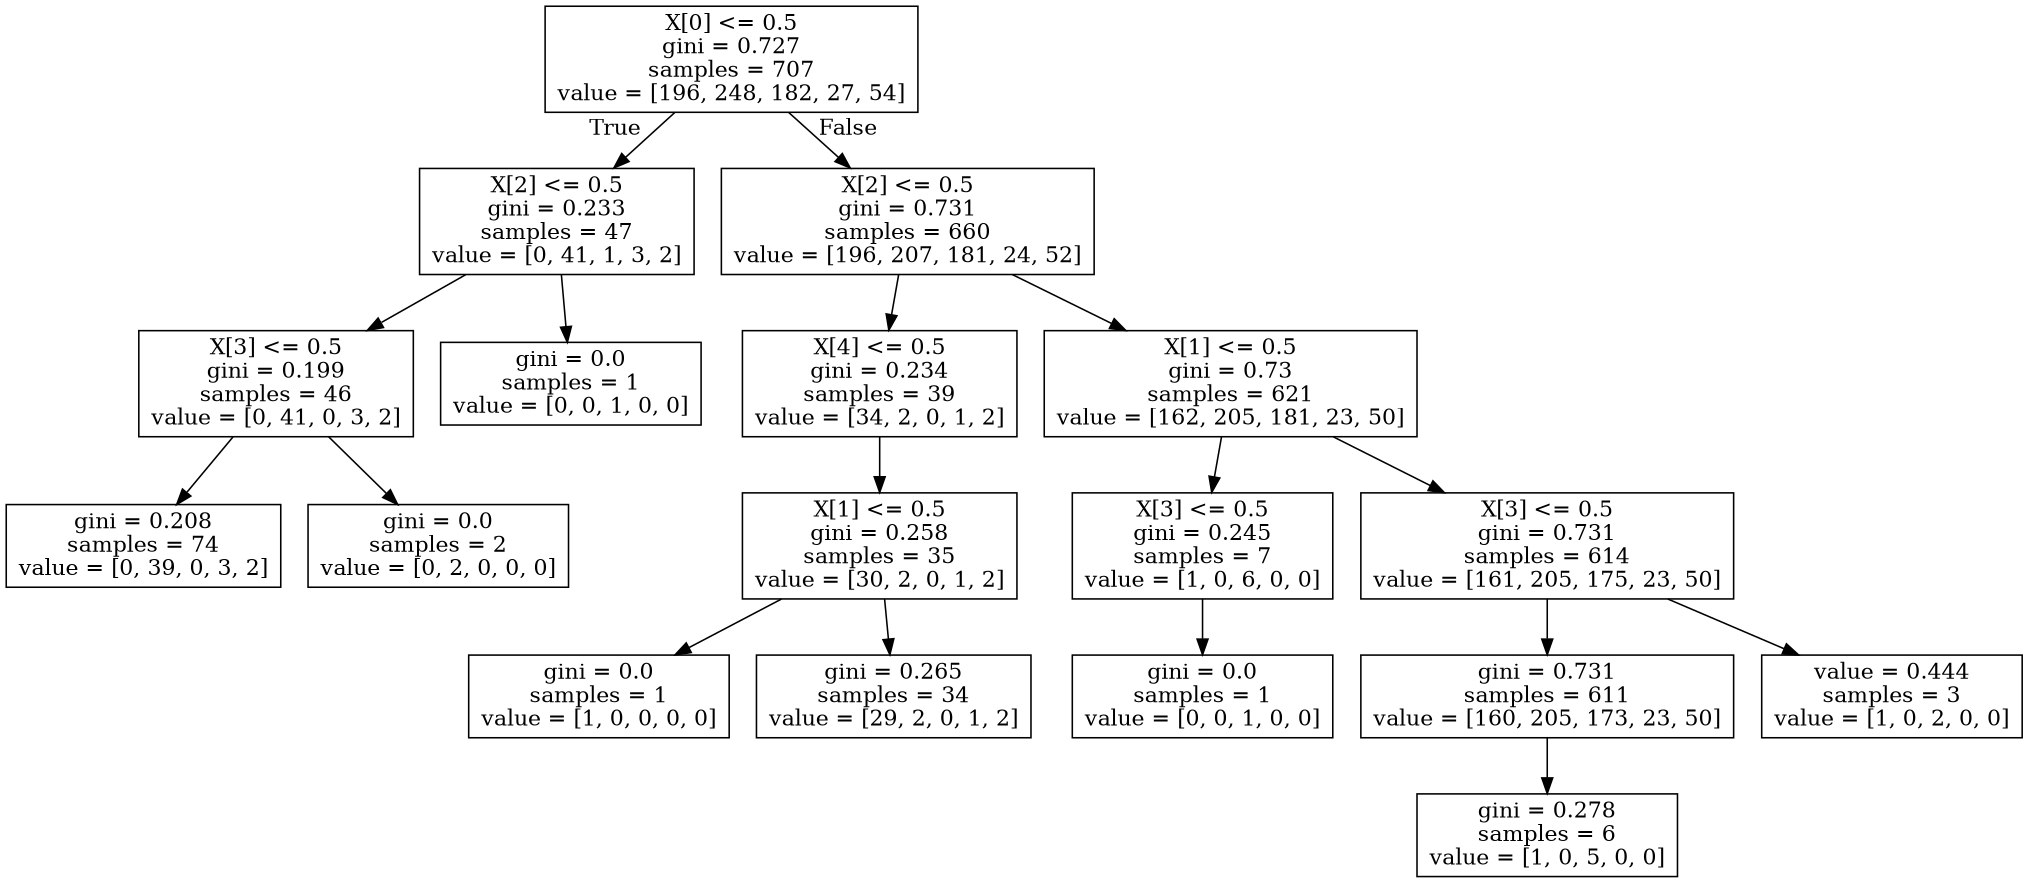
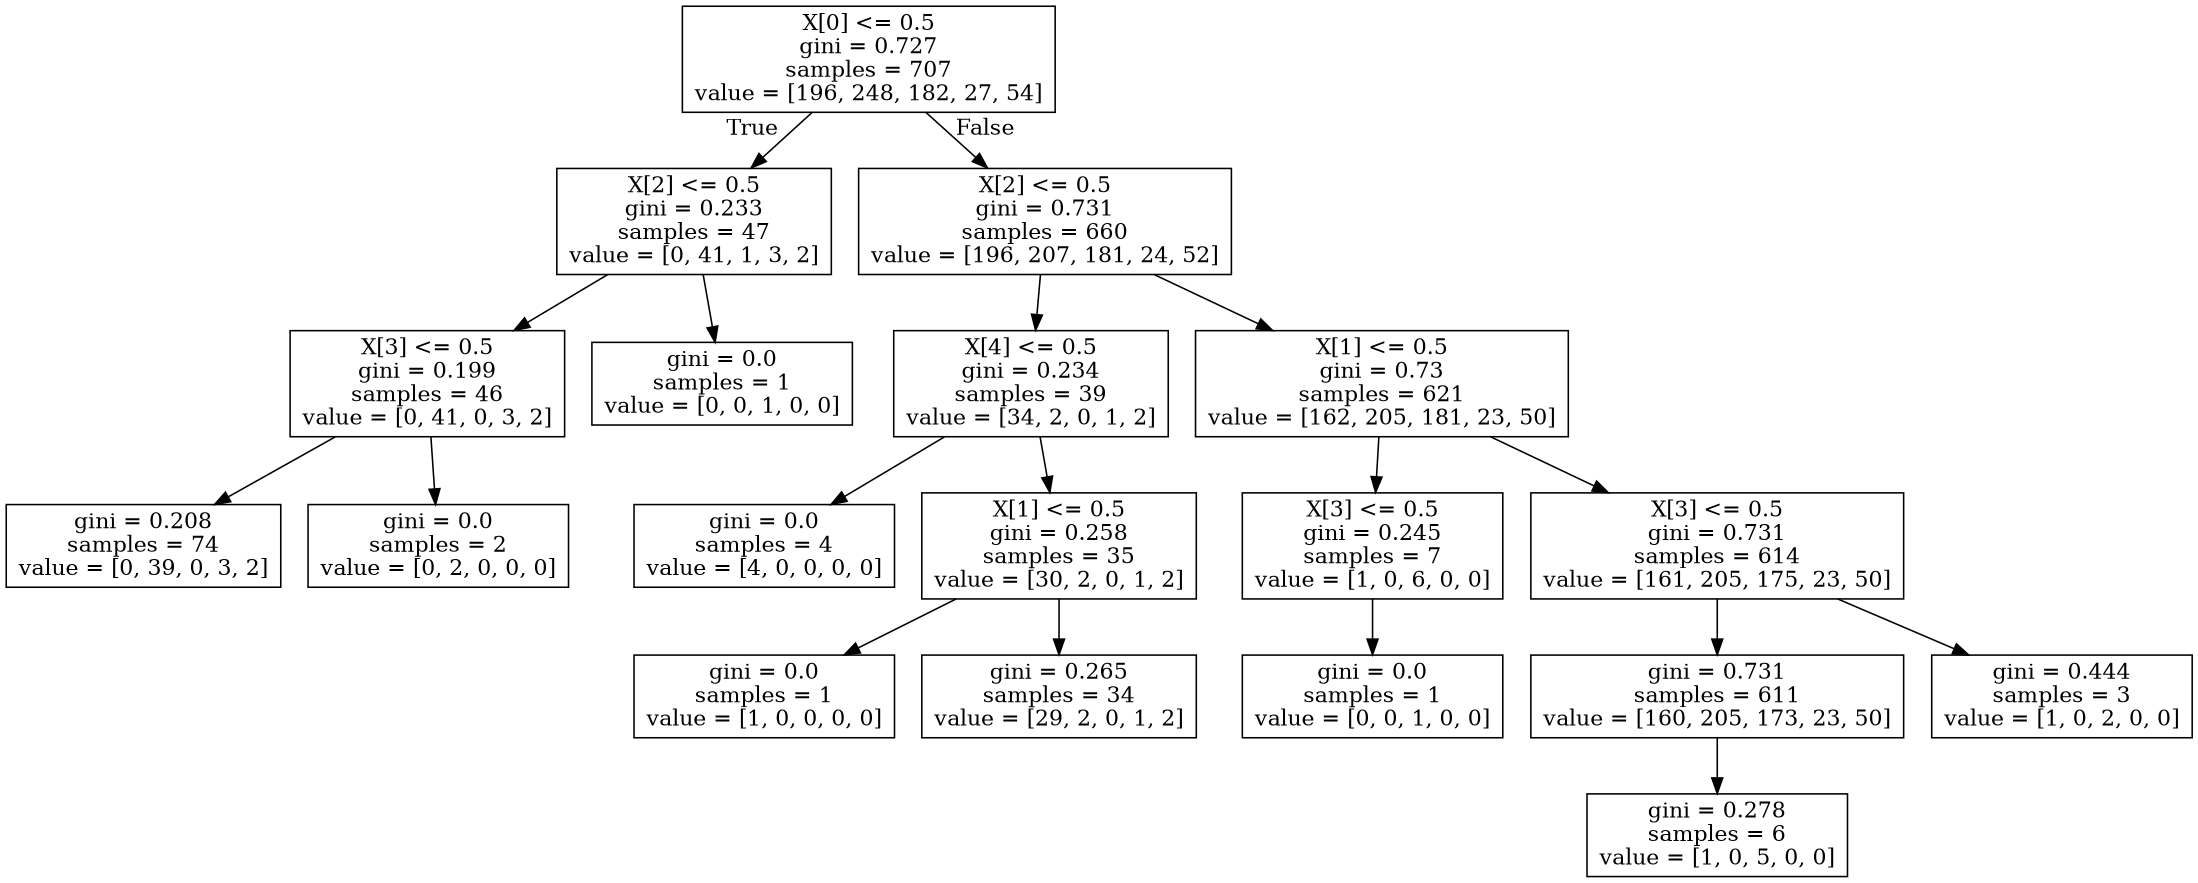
node "gini = 0.0 samples = 4 value = [4, 0, 0, 0, 0]": added
node "value = 0.444 samples = 3 value = [1, 0, 2, 0, 0]": label "value = 0.444 samples = 3 value = [1, 0, 2, 0, 0]" -> "gini = 0.444 samples = 3 value = [1, 0, 2, 0, 0]"
